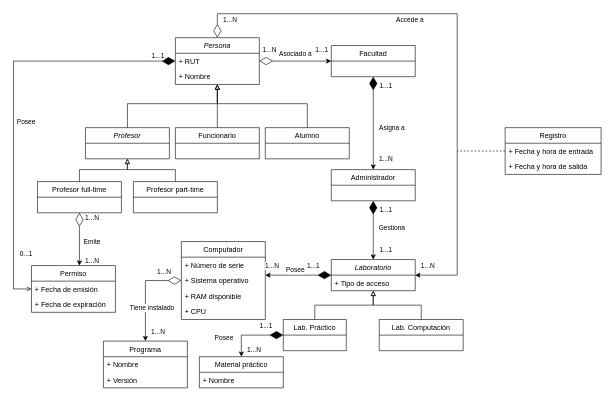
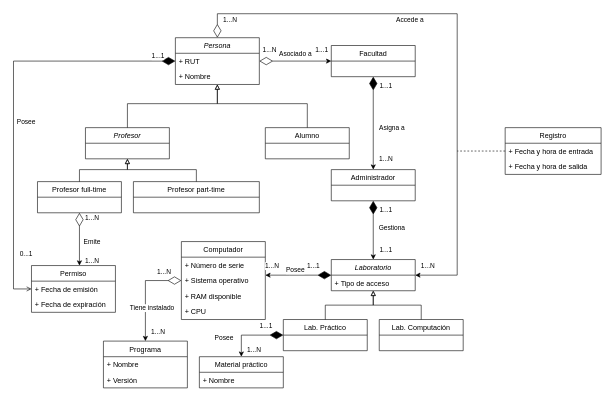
edge "Funcionario" -> "Persona": removed
node "Funcionario": removed
node "Profesor part-time": size 84x31 -> 126x31
node "Lab. Práctico": size 63x31 -> 84x31
